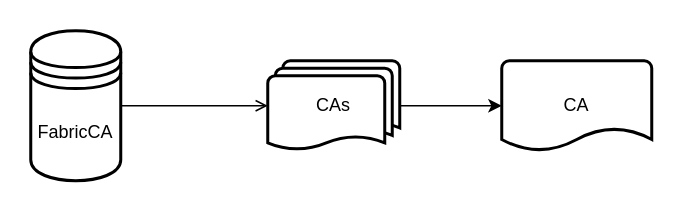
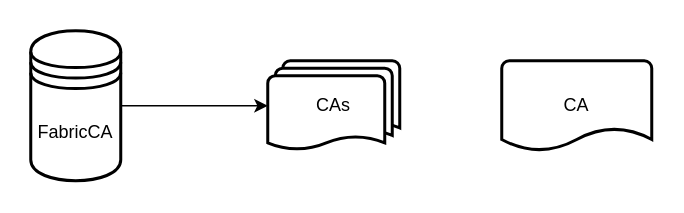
edge "FabricCA" -> "CAs": arrowhead open -> classic
edge "CAs" -> "CA": removed
